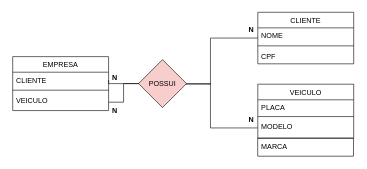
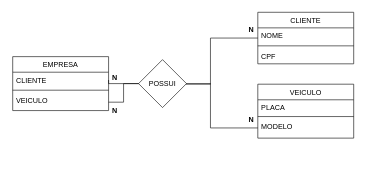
node "POSSUI": fillcolor #f8cecc -> #ffffff
node "MARCA": removed
